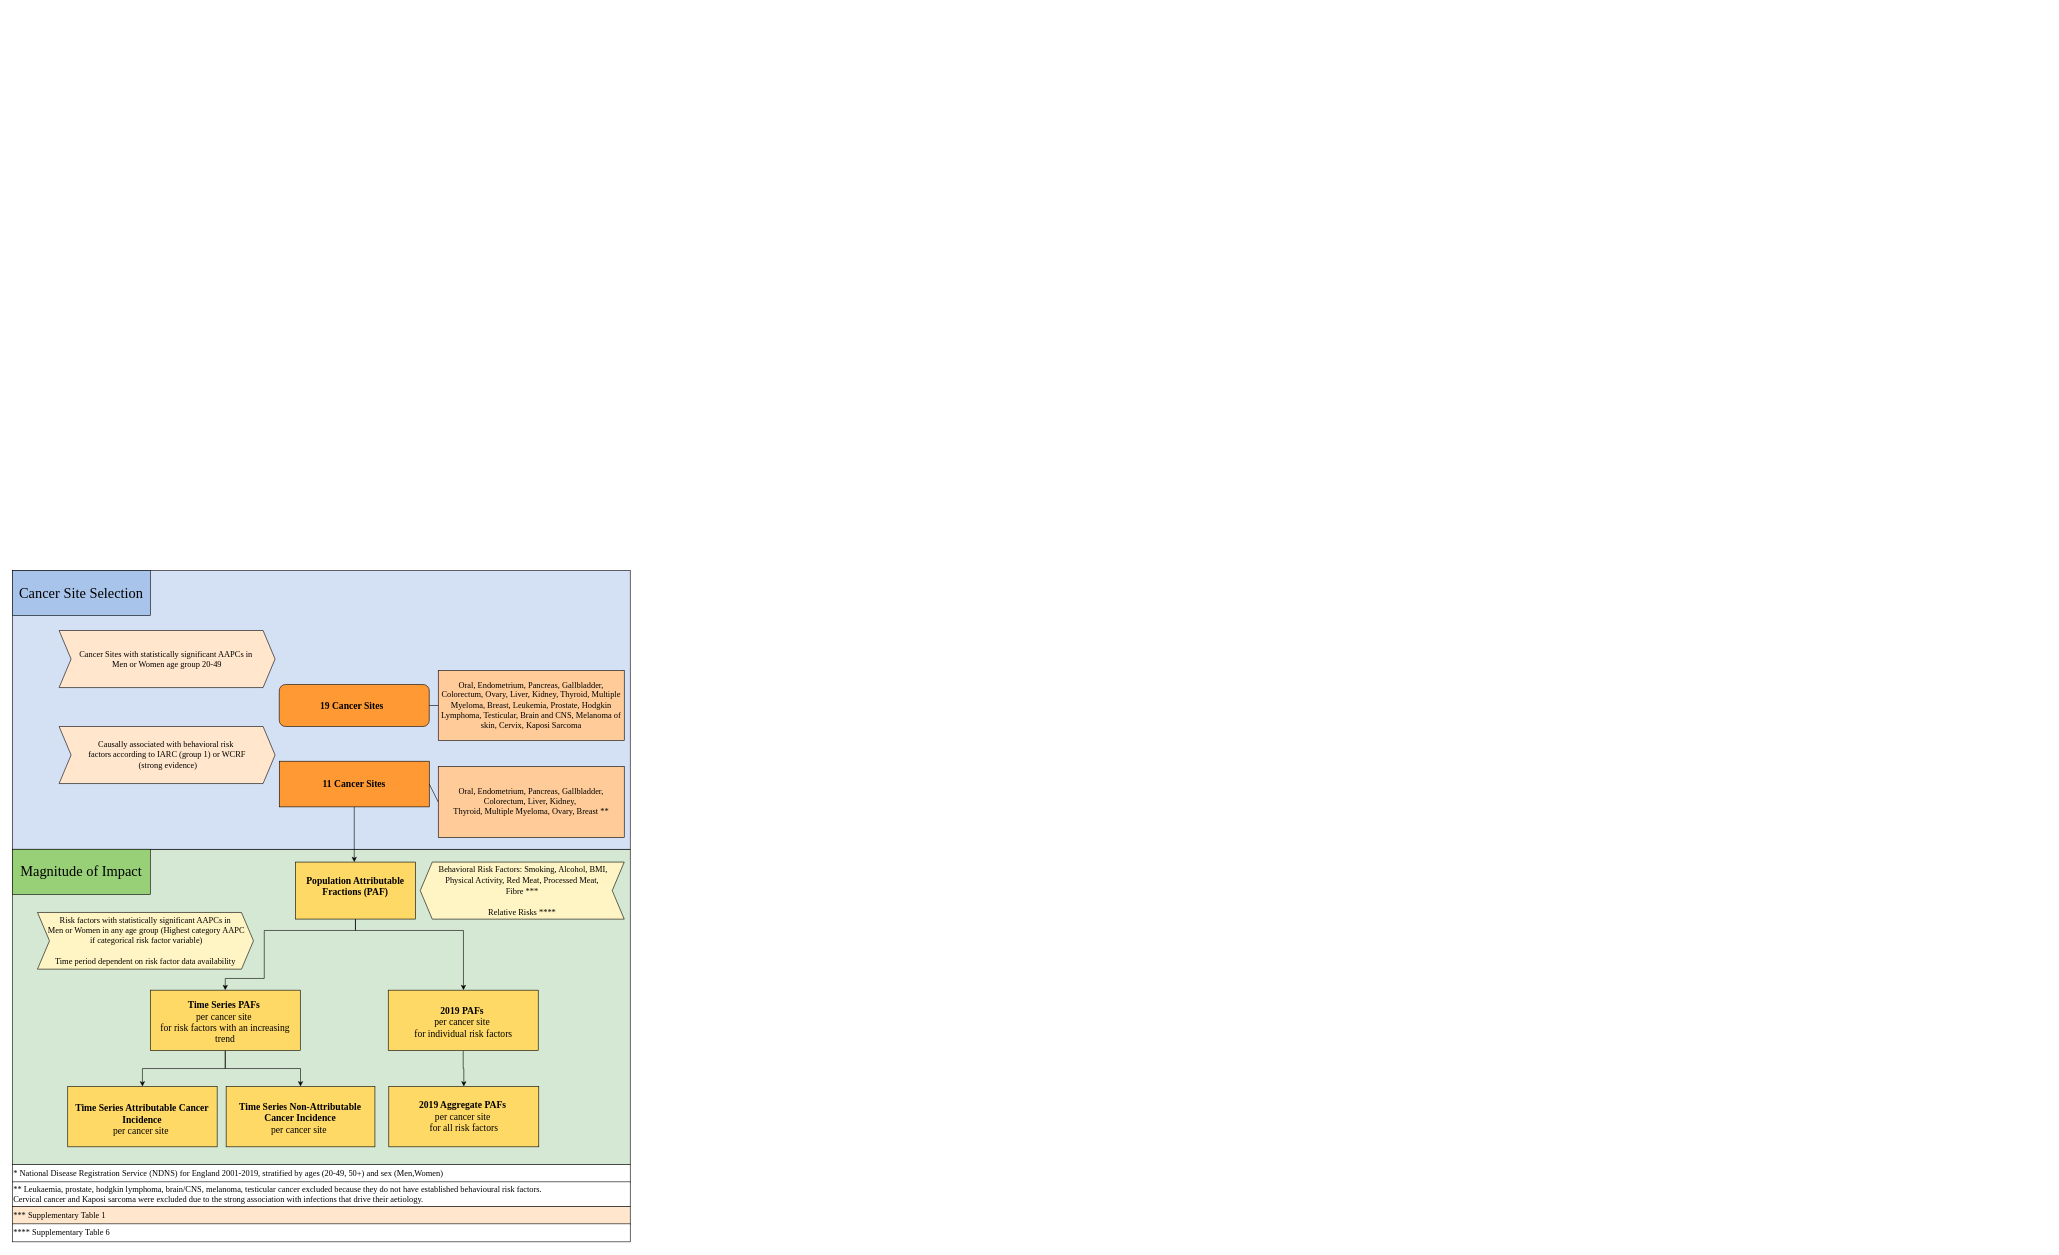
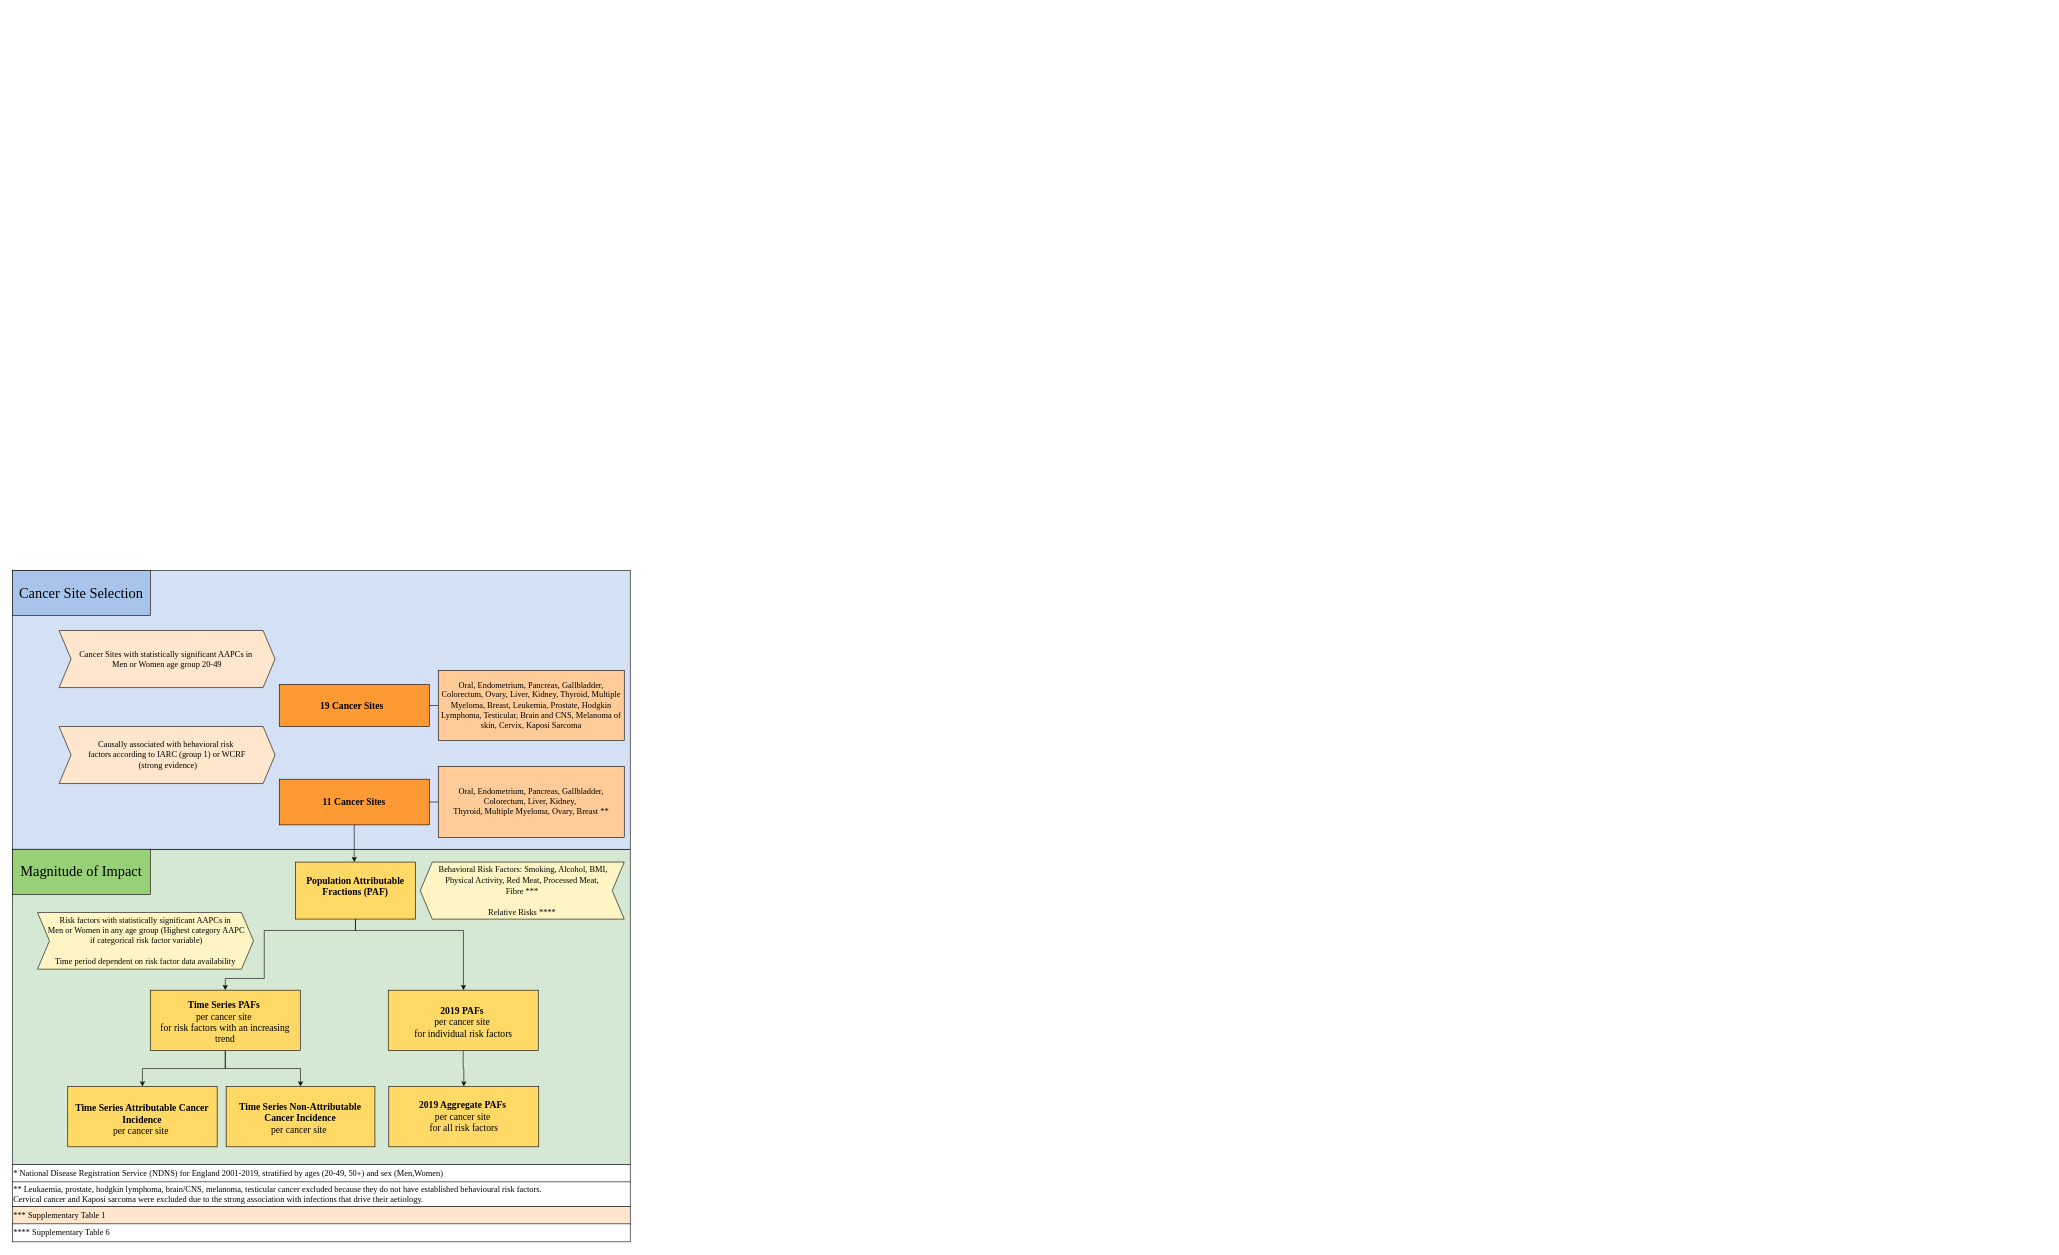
node "19 Cancer Sites": shape rounded rectangle -> rectangle
node "11 Cancer Sites": moved (354, 784) -> (354, 802)
